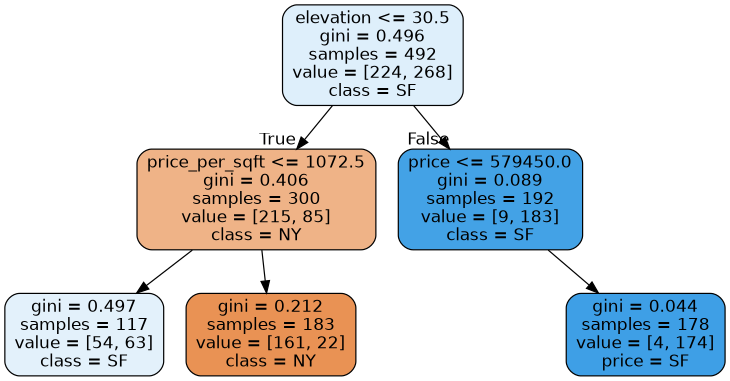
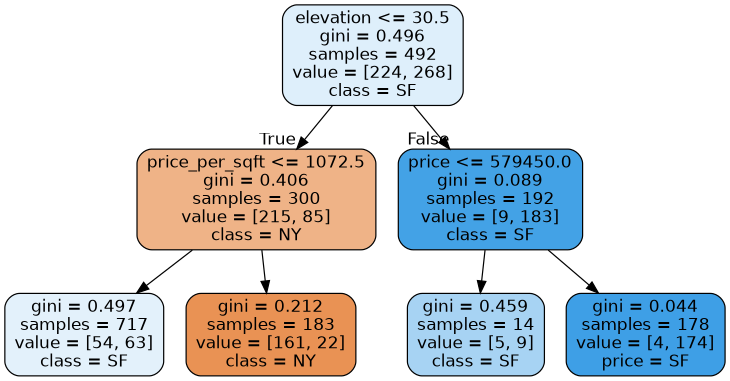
node "gini = 0.497 samples = 117 value = [54, 63] class = SF": label "gini = 0.497 samples = 117 value = [54, 63] class = SF" -> "gini = 0.497 samples = 717 value = [54, 63] class = SF"
node "gini = 0.459 samples = 14 value = [5, 9] class = SF": added
